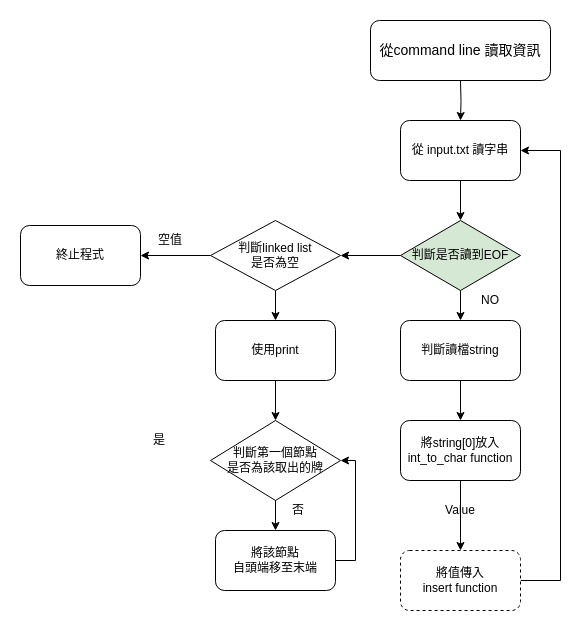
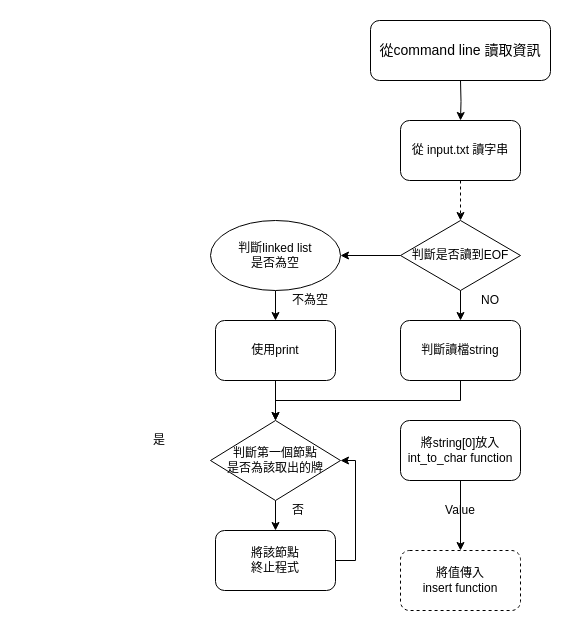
edge "從 input.txt 讀字串" -> "判斷是否讀到EOF": style solid -> dashed
node "空值": removed
node "終止程式": removed
edge "判斷linked list 是否為空" -> "終止程式": removed
node "判斷linked list 是否為空": shape diamond -> ellipse
node "判斷是否讀到EOF": fillcolor #d5e8d4 -> #ffffff
node "不為空": added
edge "將值傳入 insert function" -> "從 input.txt 讀字串": removed
edge "判斷讀檔string" -> "將string[0]放入 int_to_char function": now "判斷讀檔string" -> "判斷第一個節點 是否為該取出的牌"
node "將該節點 自頭端移至末端": label "將該節點 自頭端移至末端" -> "將該節點 終止程式"
